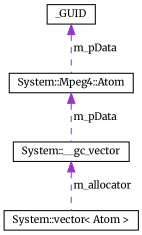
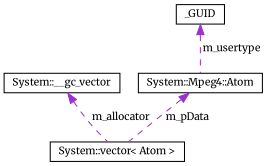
edge "System::Mpeg4::Atom" -> "_GUID": label " m_pData" -> " m_usertype"
edge "System::__gc_vector" -> "System::Mpeg4::Atom": now "System::vector< Atom >" -> "System::Mpeg4::Atom"
